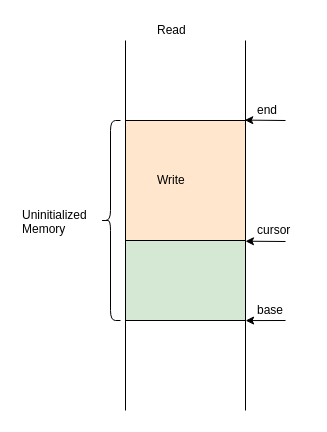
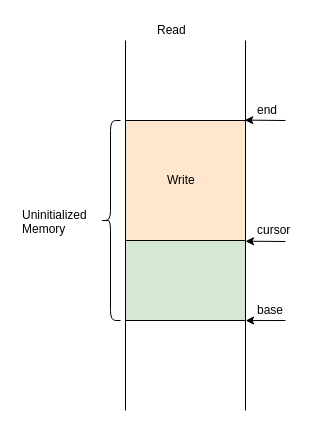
node "Write": moved (176, 181) -> (186, 181)
